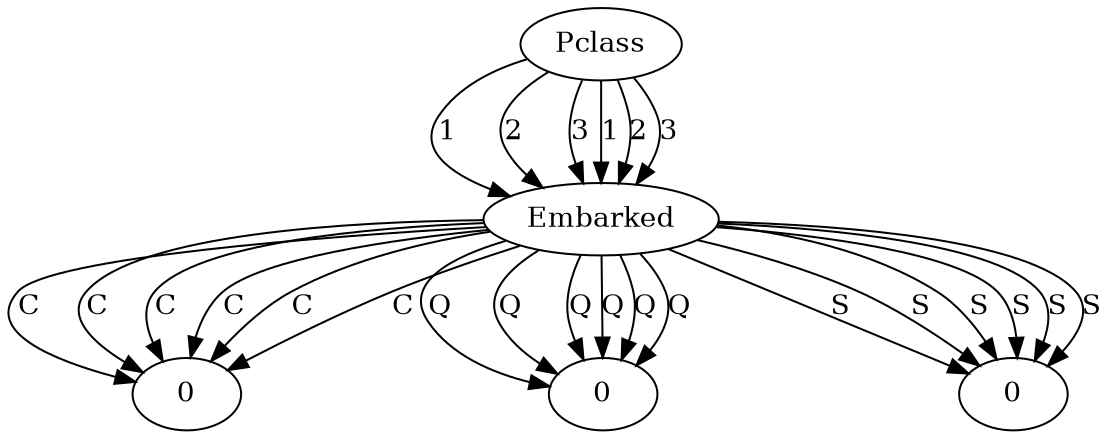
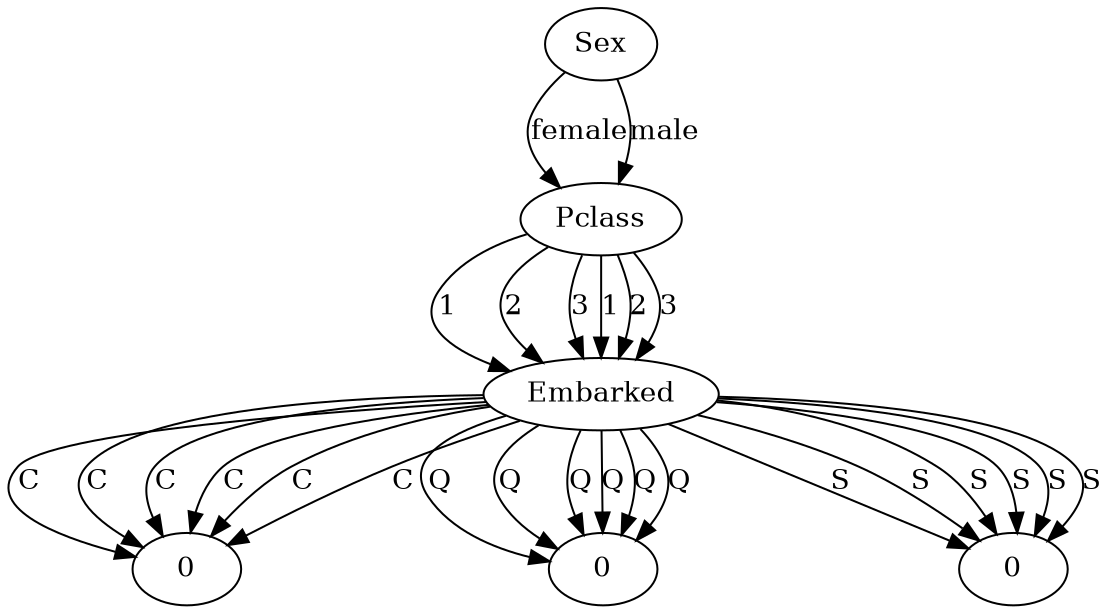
node "Sex": added
